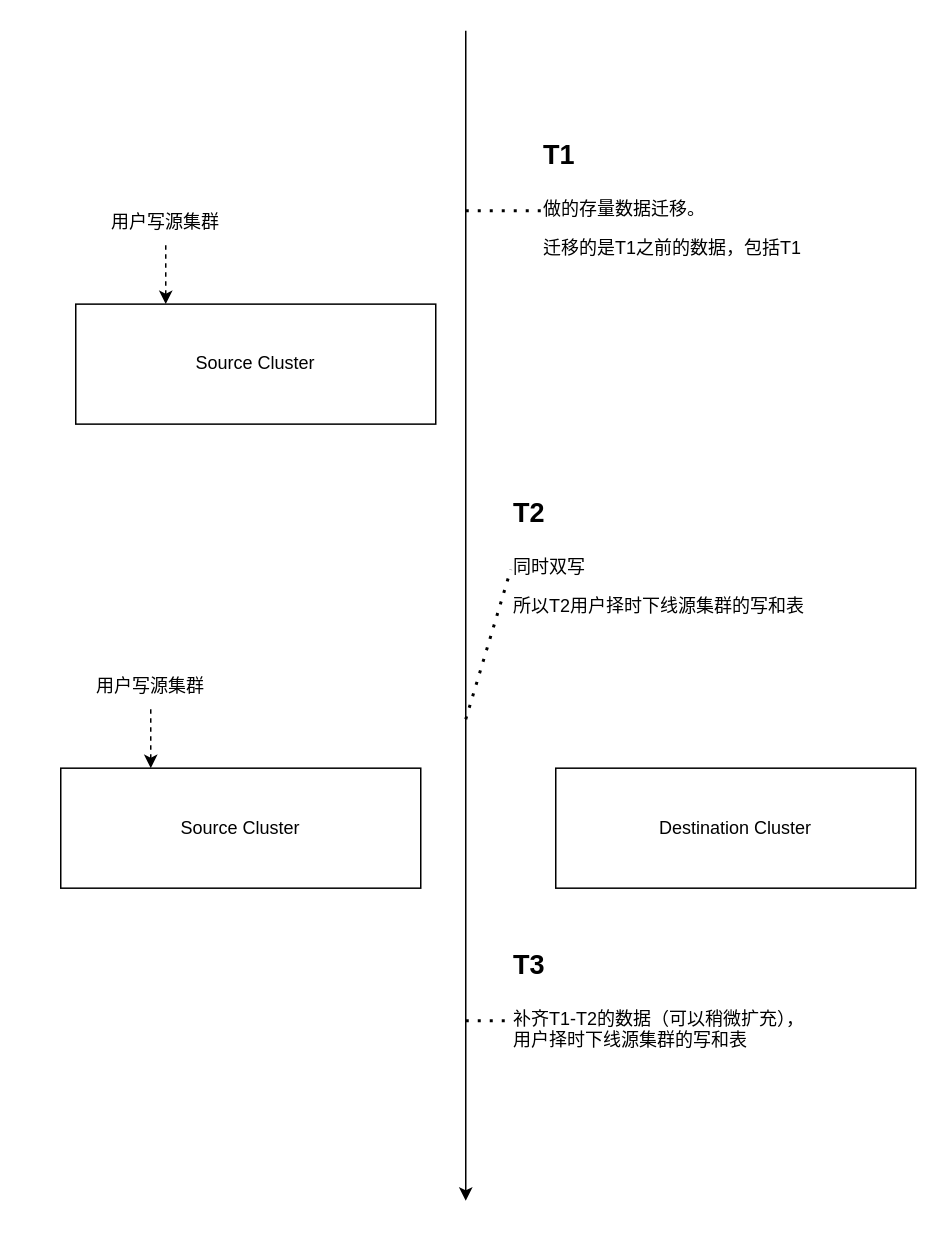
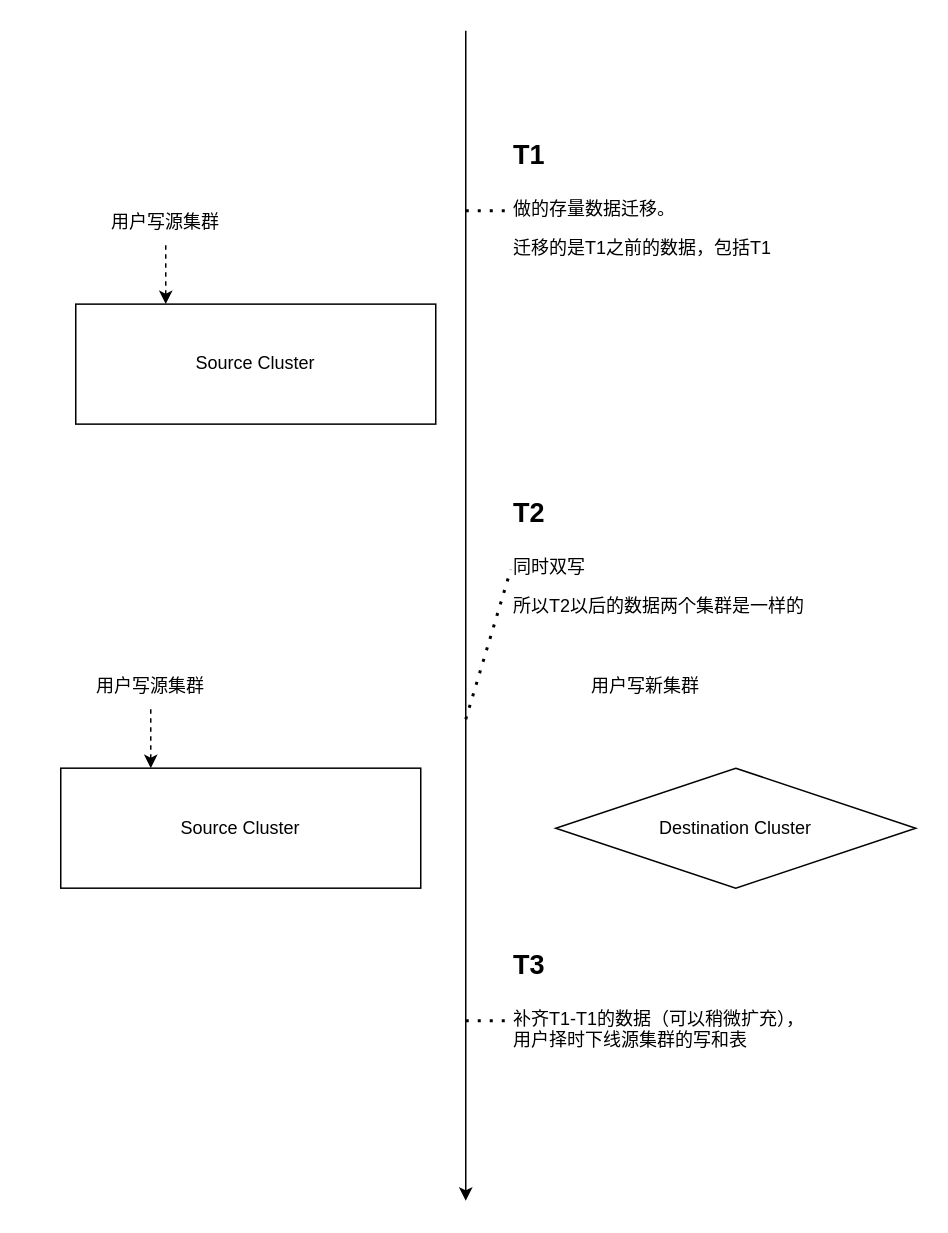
node "T1做的存量数据迁移。 迁移的是T1之前的数据，包括T1": moved (676, 211) -> (646, 211)
node "T2同时双写 所以T2用户择时下线源集群的写和表": label "T2同时双写 所以T2用户择时下线源集群的写和表" -> "T2同时双写 所以T2以后的数据两个集群是一样的"
node "用户写新集群": added
node "Destination Cluster": shape rectangle -> diamond
node "T3补齐T1-T2的数据（可以稍微扩充），用户择时下线源集群的写和表": label "T3补齐T1-T2的数据（可以稍微扩充），用户择时下线源集群的写和表" -> "T3补齐T1-T1的数据（可以稍微扩充），用户择时下线源集群的写和表"
